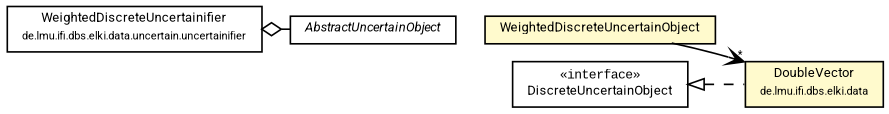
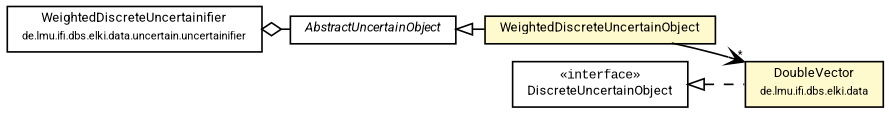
edge "WeightedDiscreteUncertainObject" -> "AbstractUncertainObject": added
